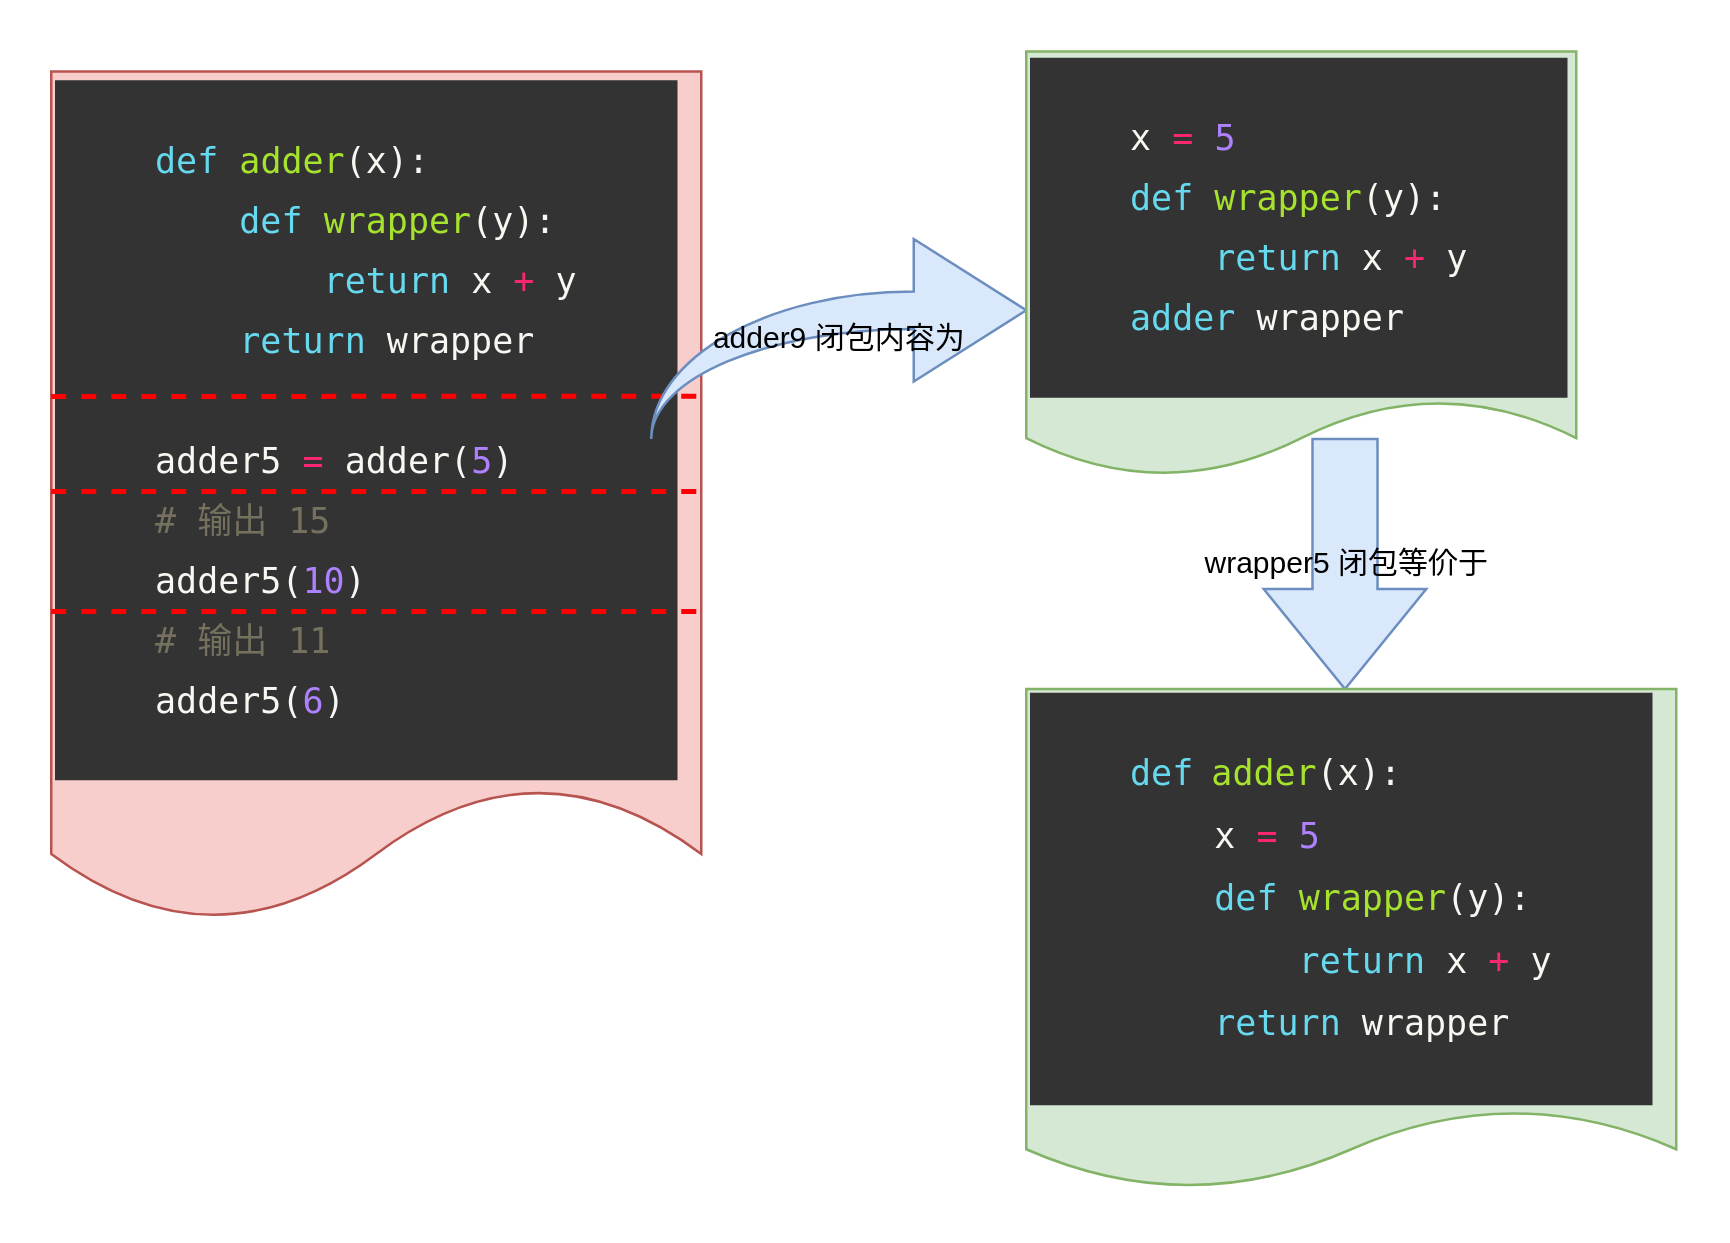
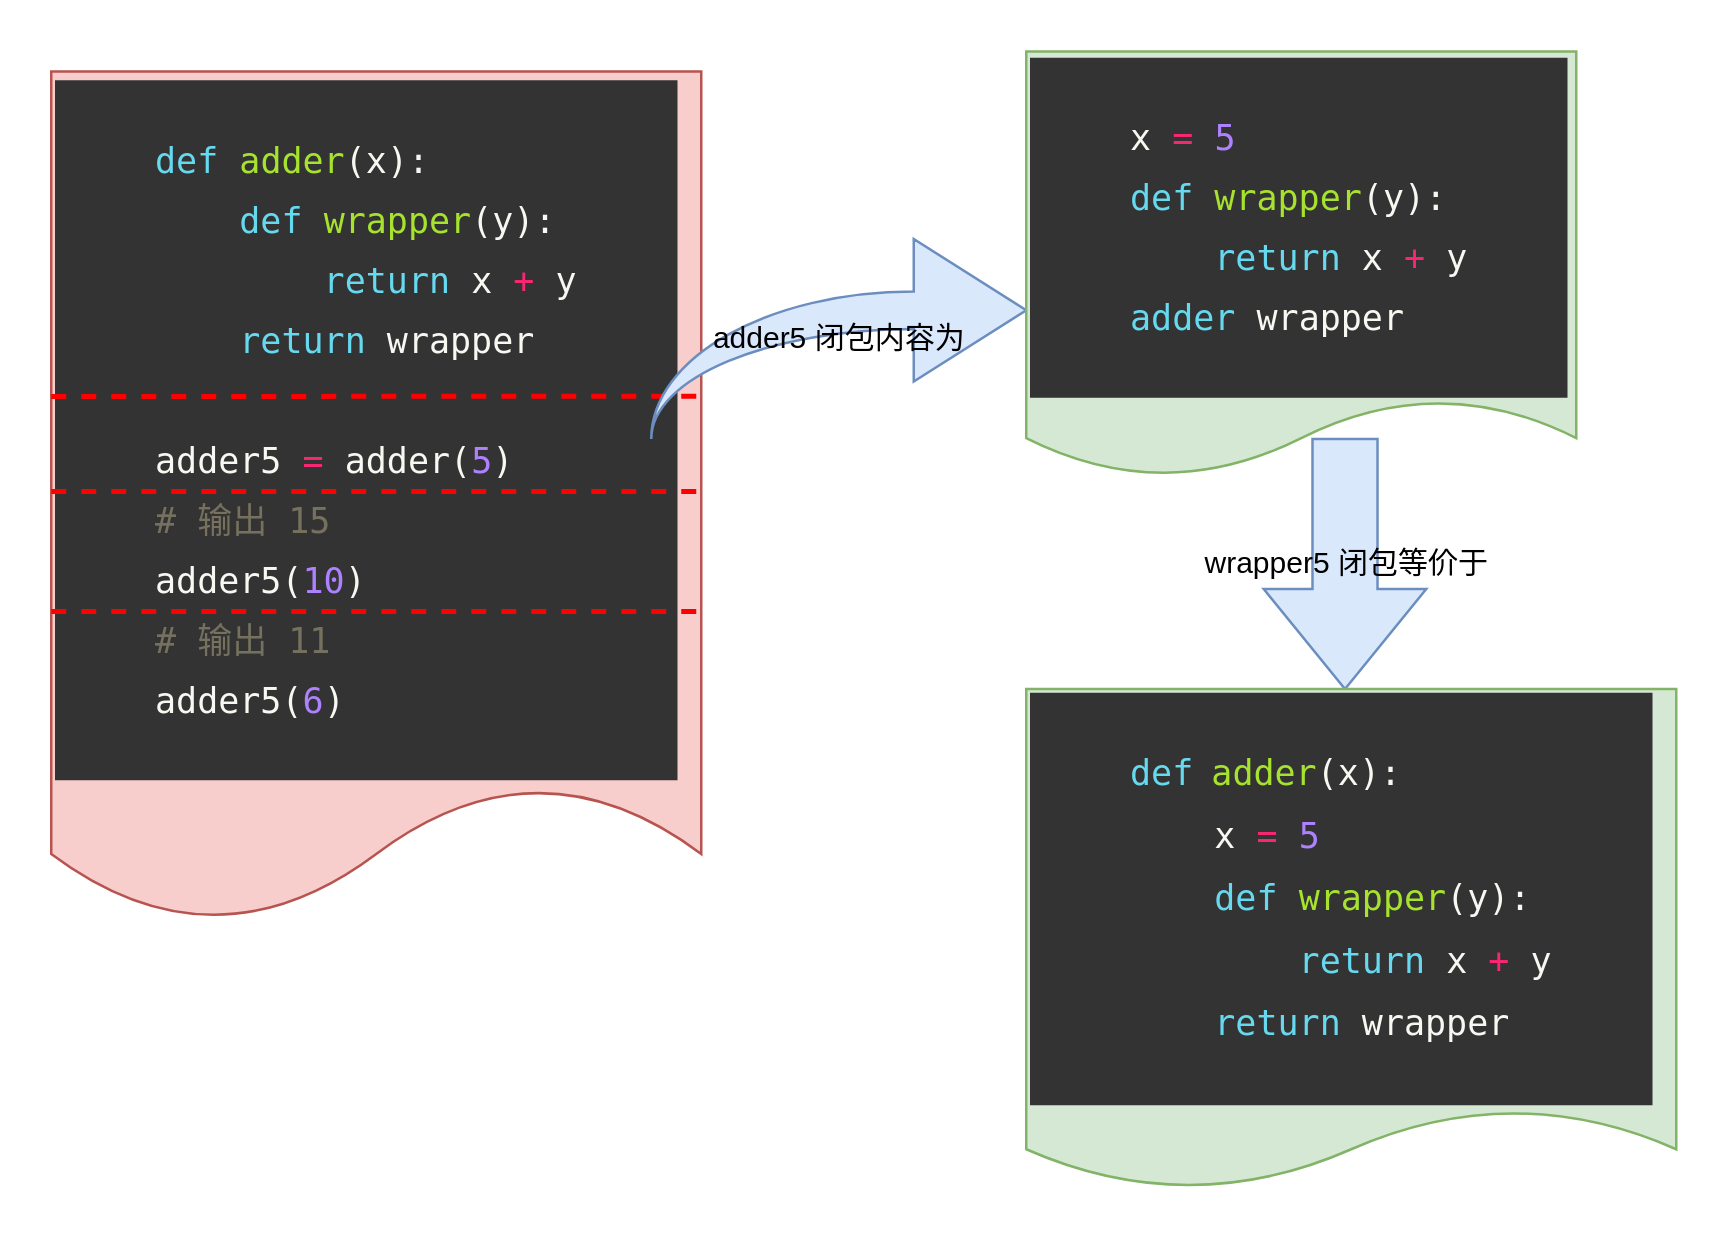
node "adder9 闭包内容为": label "adder9 闭包内容为" -> "adder5 闭包内容为"
